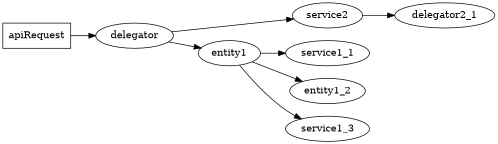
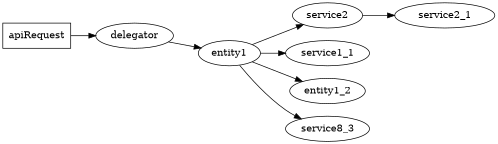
node "delegator2_1": label "delegator2_1" -> "service2_1"
edge "delegator" -> "service2": now "entity1" -> "service2"
node "service1_3": label "service1_3" -> "service8_3"
